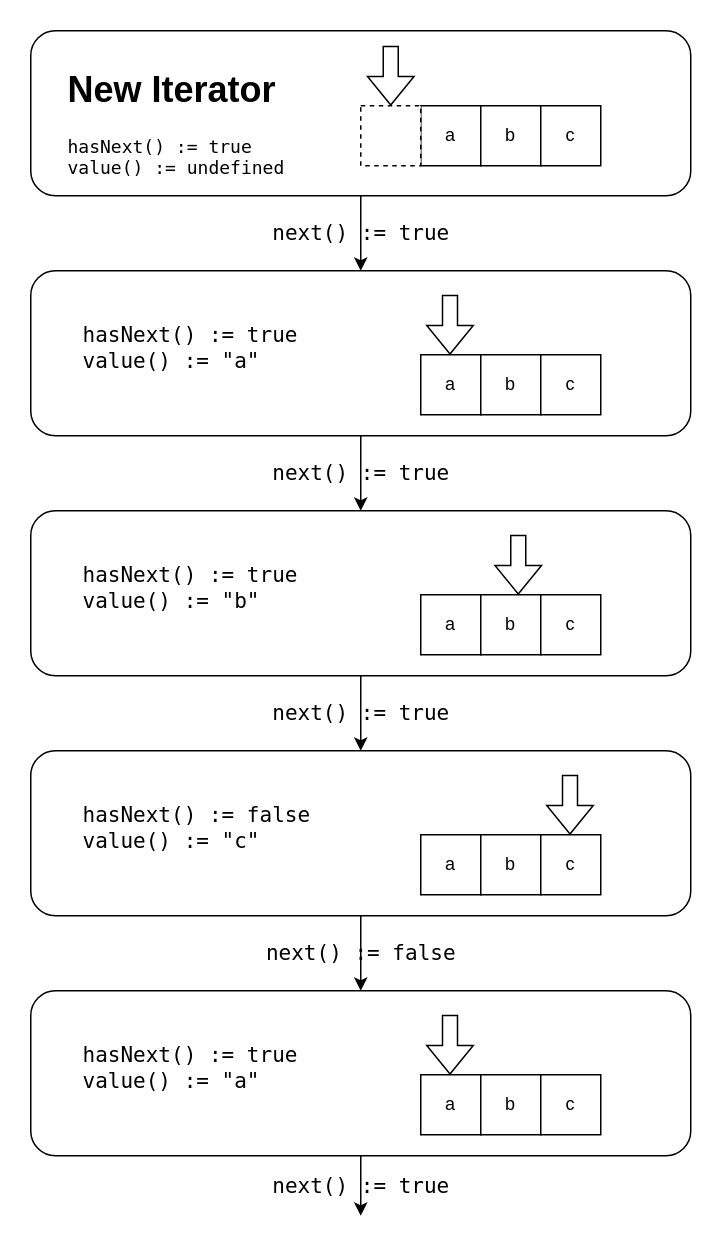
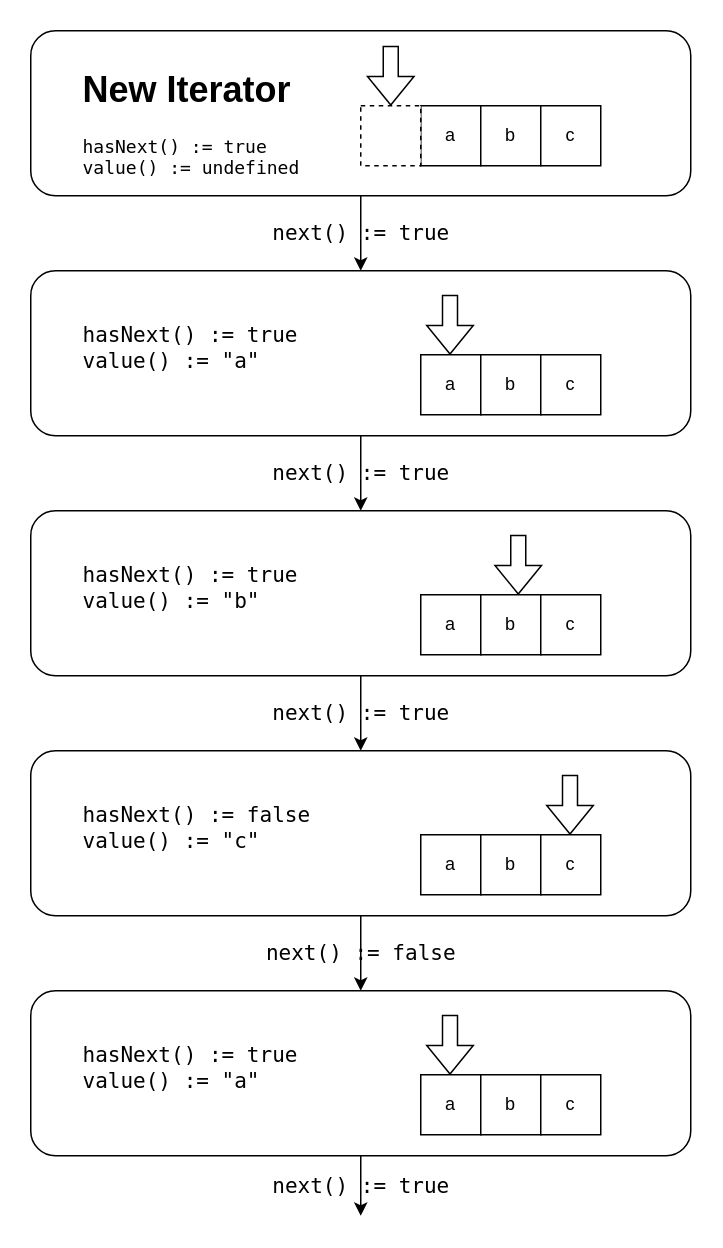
node "New IteratorhasNext() := true value() := undefined": moved (203, 121) -> (218, 121)
